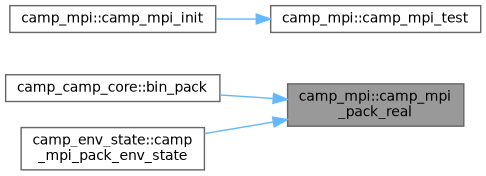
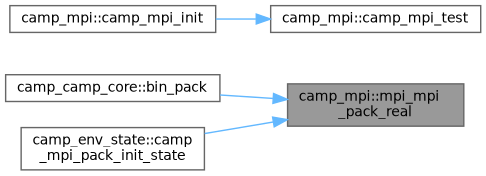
node "camp_mpi::camp_mpi _pack_real": label "camp_mpi::camp_mpi _pack_real" -> "camp_mpi::mpi_mpi _pack_real"
node "camp_env_state::camp _mpi_pack_env_state": label "camp_env_state::camp _mpi_pack_env_state" -> "camp_env_state::camp _mpi_pack_init_state"
